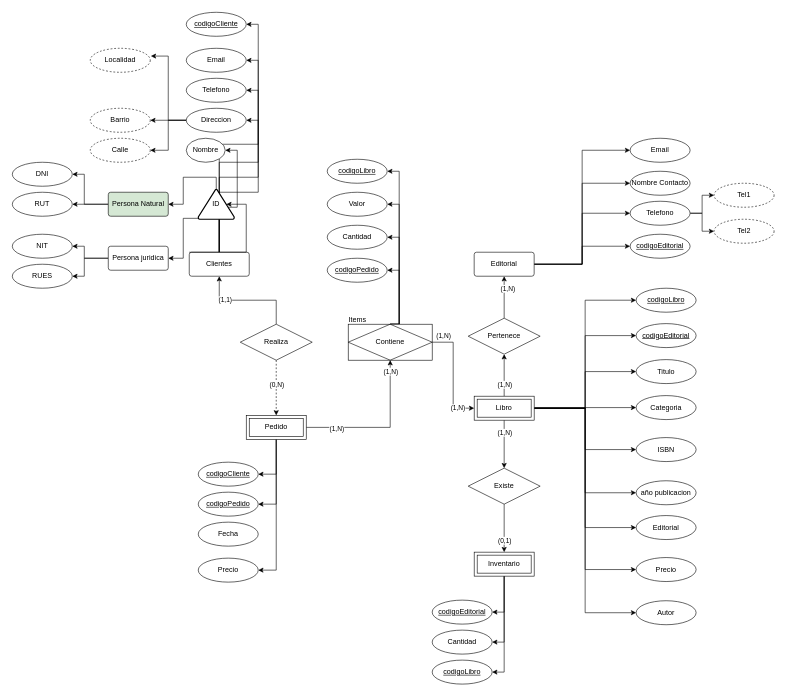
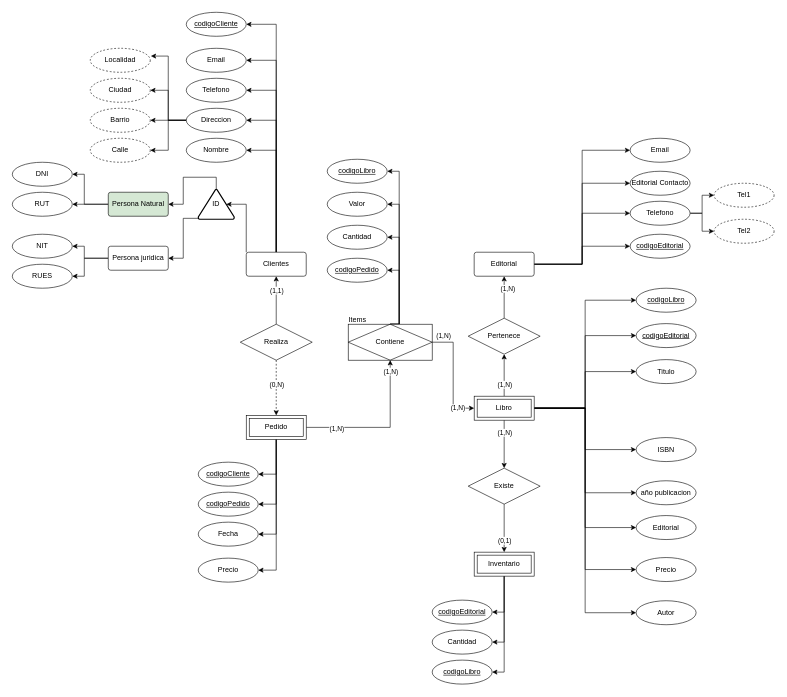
node "Ciudad": added
edge "Direccion" -> "Ciudad": added
node "Nombre": size 39x24 -> 60x24
node "Nombre Contacto": label "Nombre Contacto" -> "Editorial Contacto"
node "Clientes": moved (219, 264) -> (276, 264)
edge "Libro" -> "Categoria": removed
node "Categoria": removed
edge "Pedido" -> "Fecha": added
